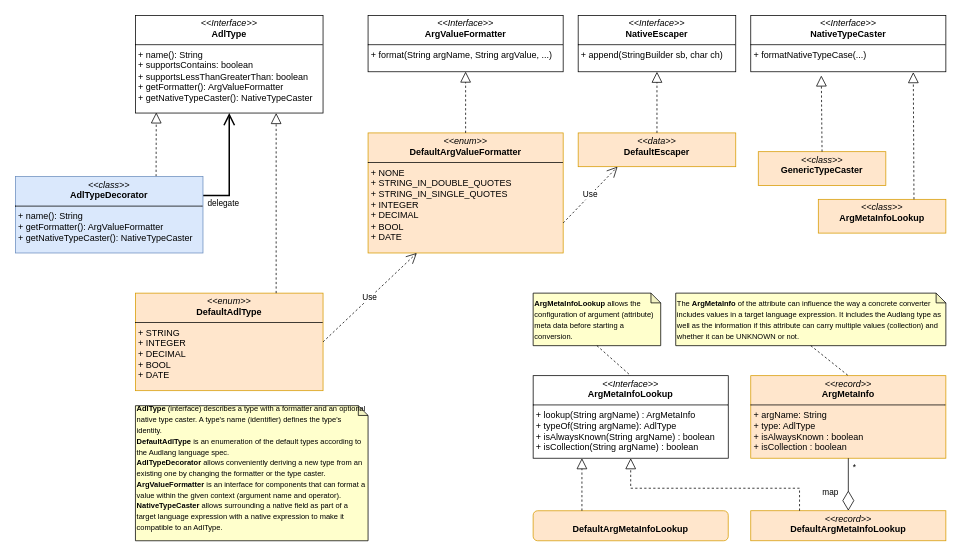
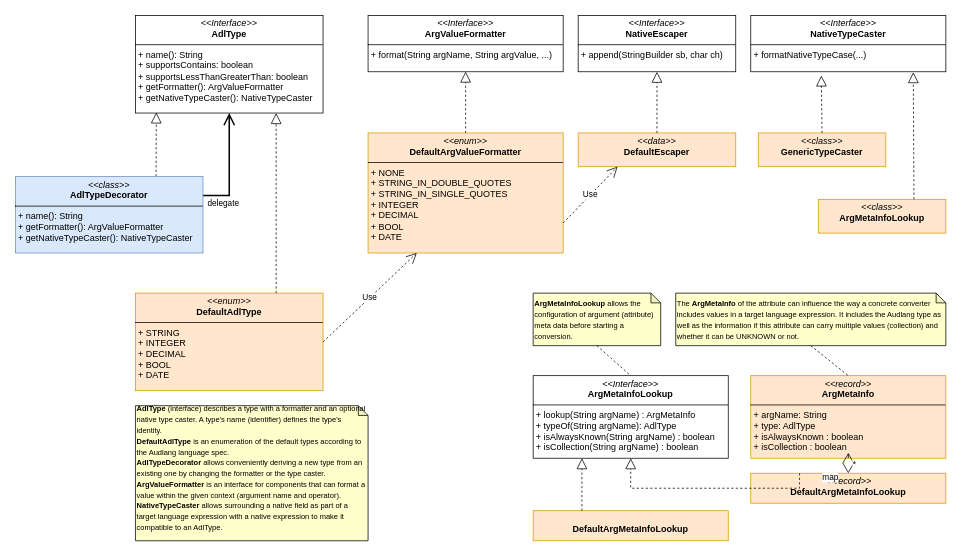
node "<<class>> GenericTypeCaster": moved (822, 168) -> (822, 150)
node "DefaultArgMetaInfoLookup": shape rounded rectangle -> rectangle
node "<<record>> DefaultArgMetaInfoLookup": moved (848, 525) -> (848, 488)
